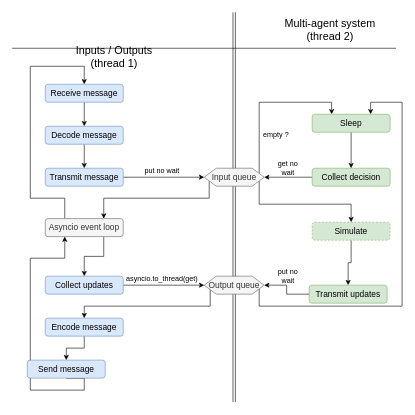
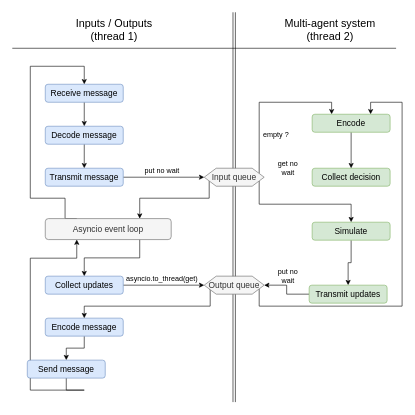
node "Inputs / Outputs (thread 1)": moved (114, 57) -> (114, 30)
node "Sleep": label "Sleep" -> "Encode"
edge "Collect decision" -> "Input queue": removed
node "Asyncio event loop": size 78x18 -> 126x21
node "Simulate": style dashed -> solid
